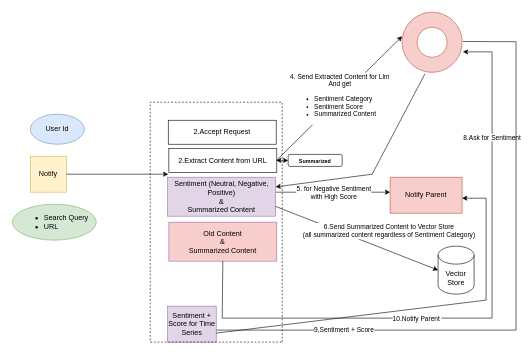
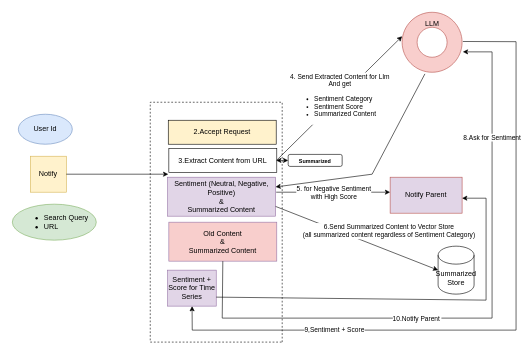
node "LLM": added
node "User Id": moved (57, 129) -> (45, 129)
node "2.Accept Request": fillcolor #ffffff -> #fff2cc
node "2.Extract Content from URL": label "2.Extract Content from URL" -> "3.Extract Content from URL"
node "Notify Parent": fillcolor #f8cecc -> #e1d5e7
node "Vector Store": label "Vector Store" -> "Summarized Store"
node "Sentiment + Score for Time Series": moved (192, 324) -> (192, 288)
